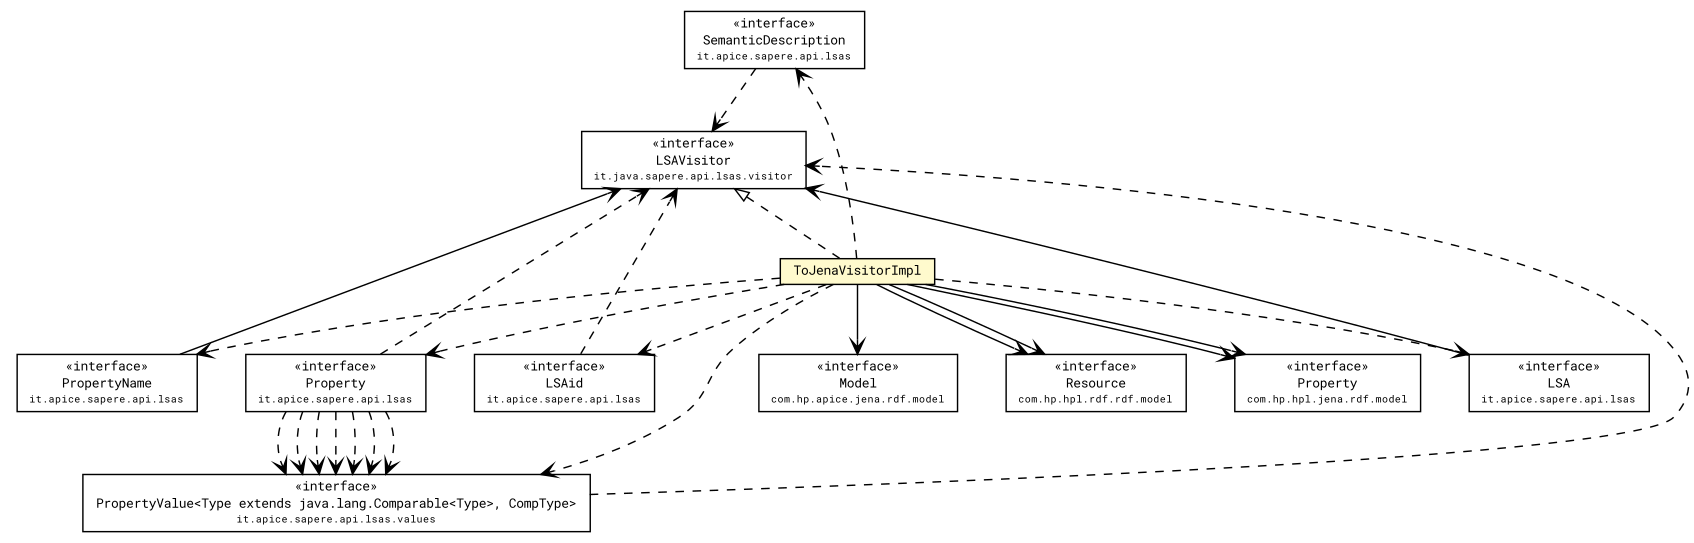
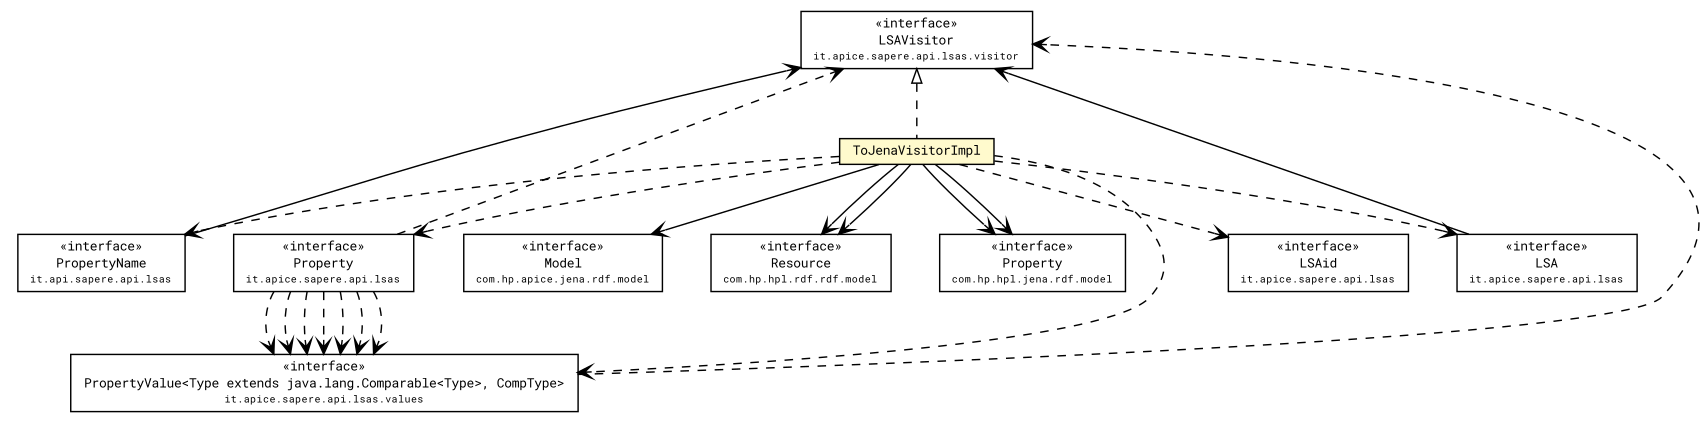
node "SemanticDescription": removed
node "LSAVisitor": text "it.java.sapere.api.lsas.visitor" -> "it.apice.sapere.api.lsas.visitor"
edge "LSAid" -> "LSAVisitor": removed
node "PropertyName": text "it.apice.sapere.api.lsas" -> "it.api.sapere.api.lsas"
